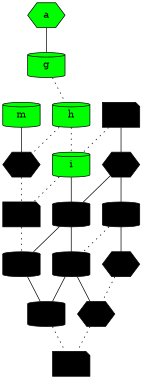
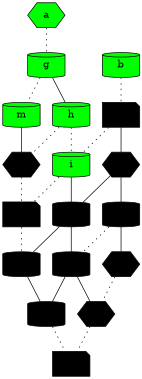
edge "a" -- "g": style solid -> dotted
node "b": added
edge "g" -- "m": added
edge "g" -- "h": style dotted -> solid
